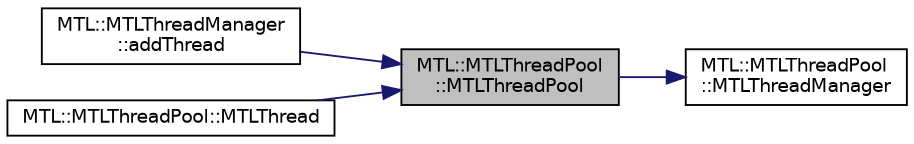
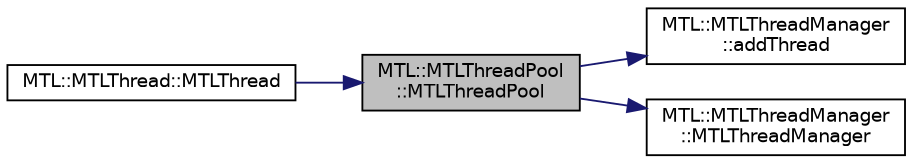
edge "MTL::MTLThreadManager ::addThread" -> "MTL::MTLThreadPool ::MTLThreadPool": reversed
node "MTL::MTLThreadPool ::MTLThreadManager": label "MTL::MTLThreadPool ::MTLThreadManager" -> "MTL::MTLThreadManager ::MTLThreadManager"
node "MTL::MTLThreadPool::MTLThread": label "MTL::MTLThreadPool::MTLThread" -> "MTL::MTLThread::MTLThread"
